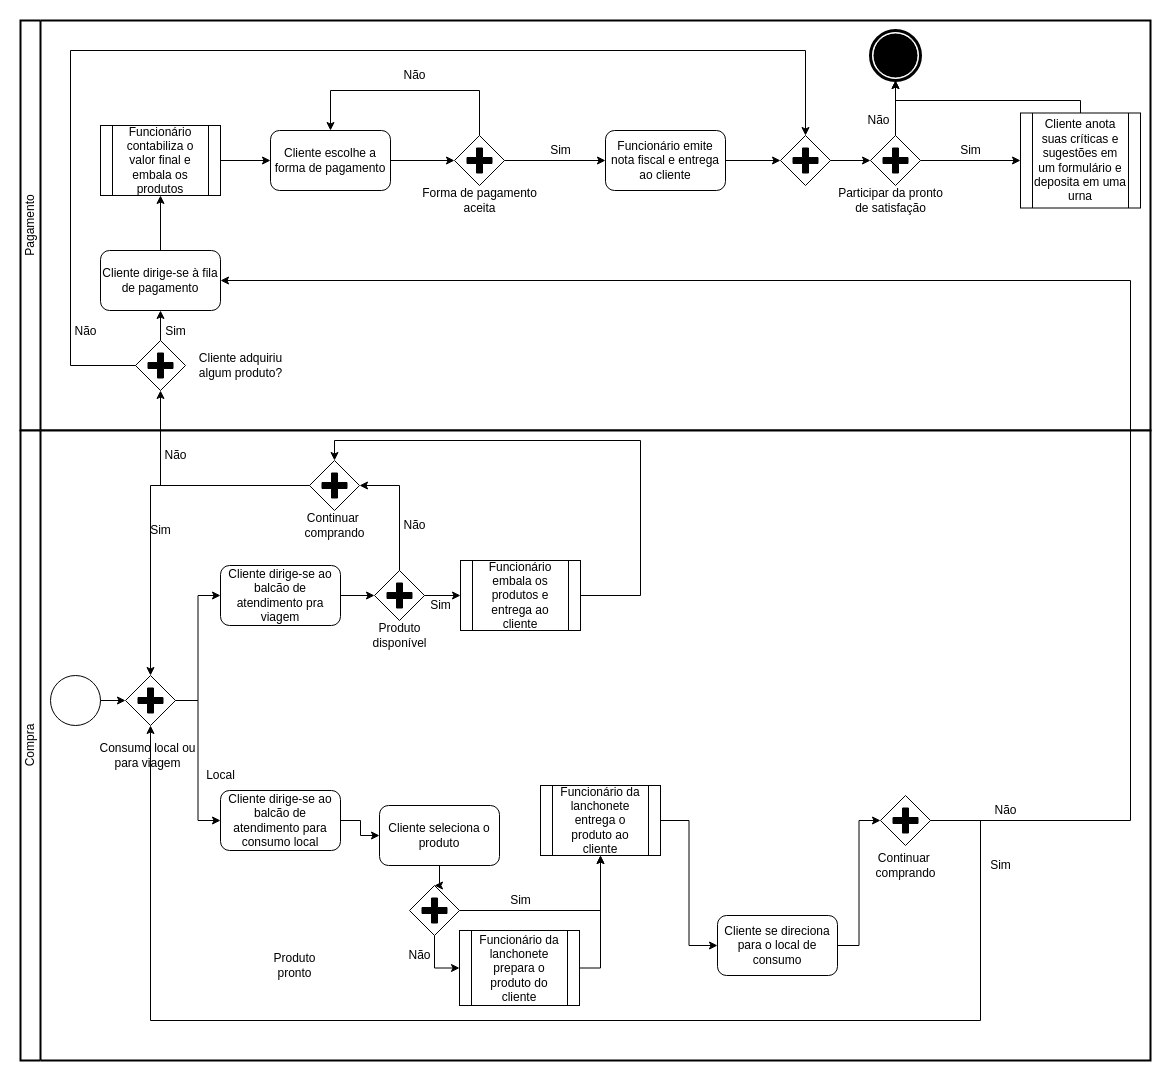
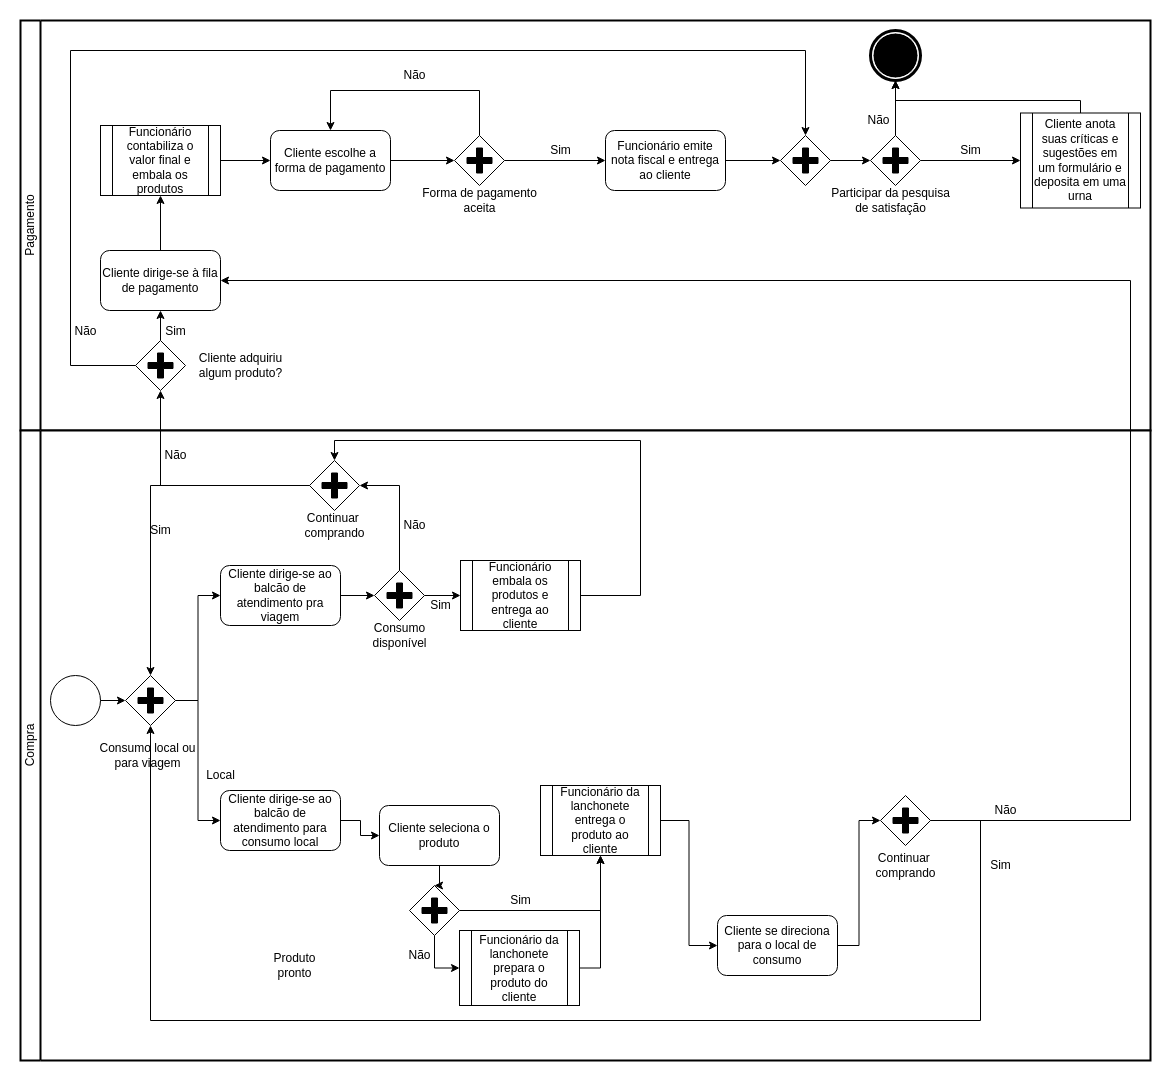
node "Participar da pronto de satisfação": label "Participar da pronto de satisfação" -> "Participar da pesquisa de satisfação"
node "Produto disponível": label "Produto disponível" -> "Consumo disponível"
